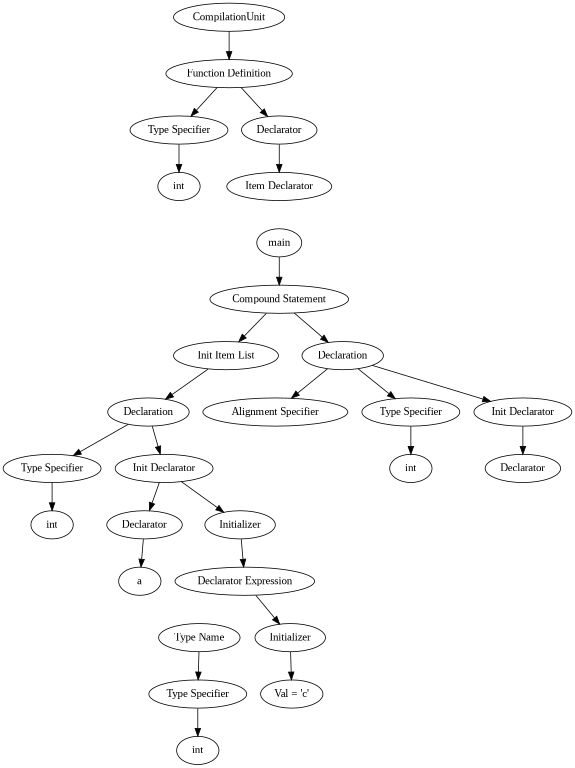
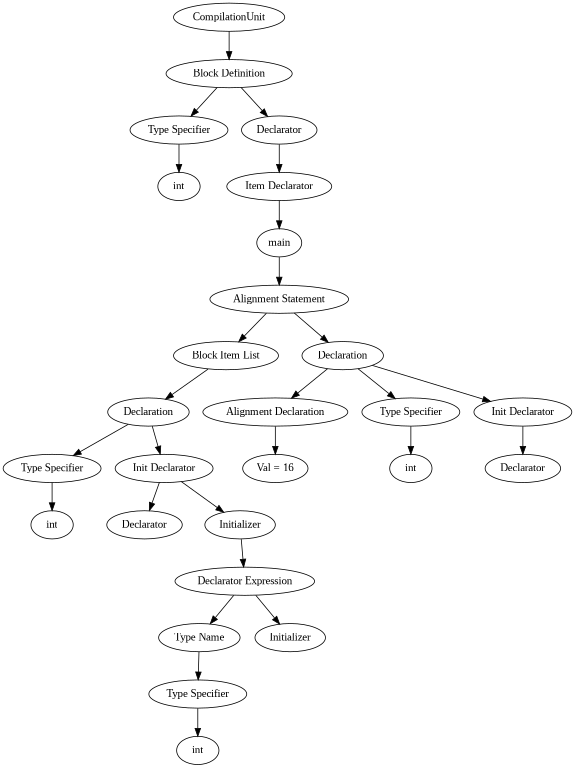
node "Function Definition": label "Function Definition" -> "Block Definition"
edge "Item Declarator" -> "main": added
node "Compound Statement": label "Compound Statement" -> "Alignment Statement"
node "Init Item List": label "Init Item List" -> "Block Item List"
node "Alignment Specifier": label "Alignment Specifier" -> "Alignment Declaration"
node "Val = 16": added
node "a": removed
edge "Declarator Expression" -> "Type Name": added
node "Val = 'c'": removed
